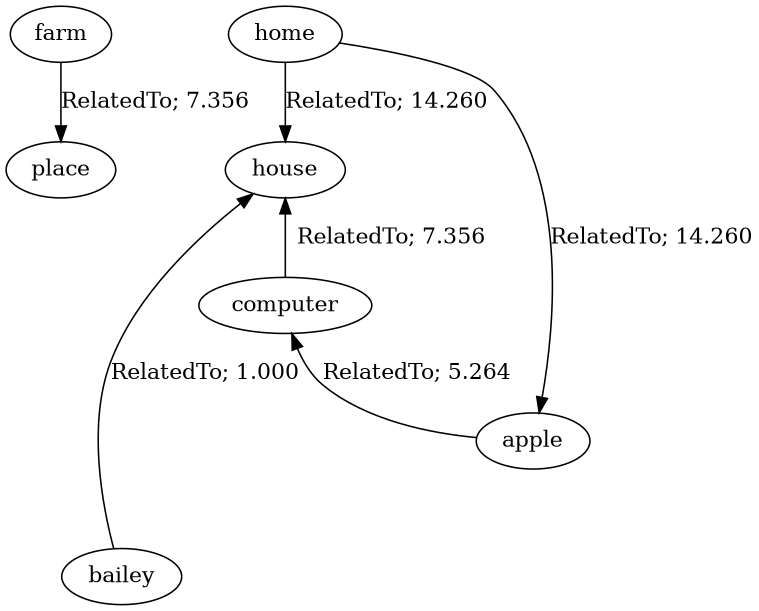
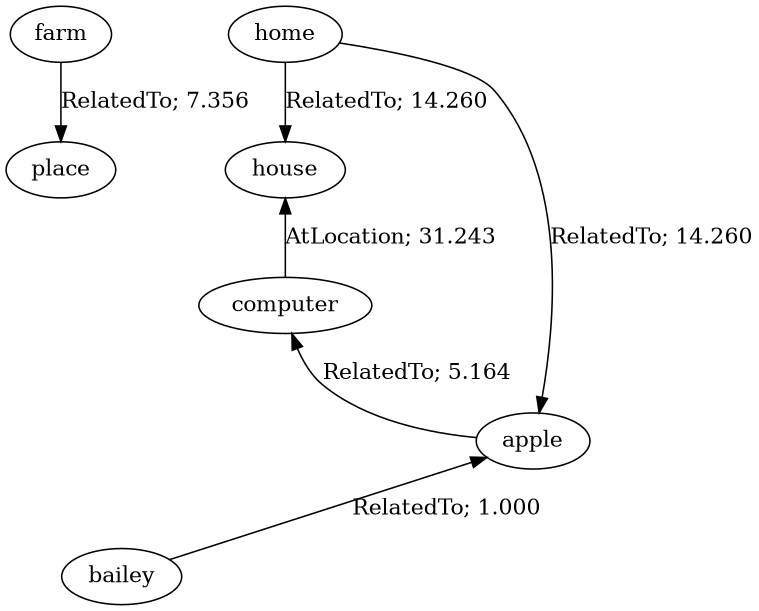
edge "computer" -> "house": label "RelatedTo; 7.356" -> "AtLocation; 31.243"
edge "bailey" -> "house": now "bailey" -> "apple"
edge "apple" -> "computer": label "RelatedTo; 5.264" -> "RelatedTo; 5.164"
